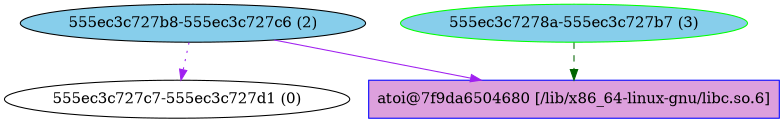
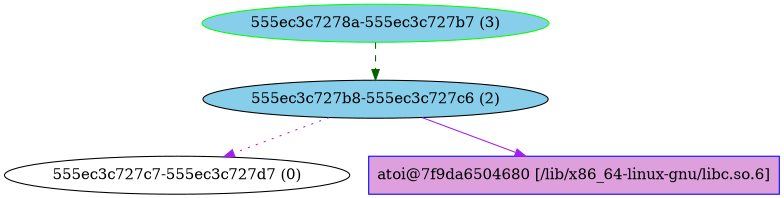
edge "555ec3c7278a-555ec3c727b7 (3)" -> "atoi@7f9da6504680 [/lib/x86_64-linux-gnu/libc.so.6]": now "555ec3c7278a-555ec3c727b7 (3)" -> "555ec3c727b8-555ec3c727c6 (2)"
node "555ec3c727c7-555ec3c727d1 (0)": label "555ec3c727c7-555ec3c727d1 (0)" -> "555ec3c727c7-555ec3c727d7 (0)"
